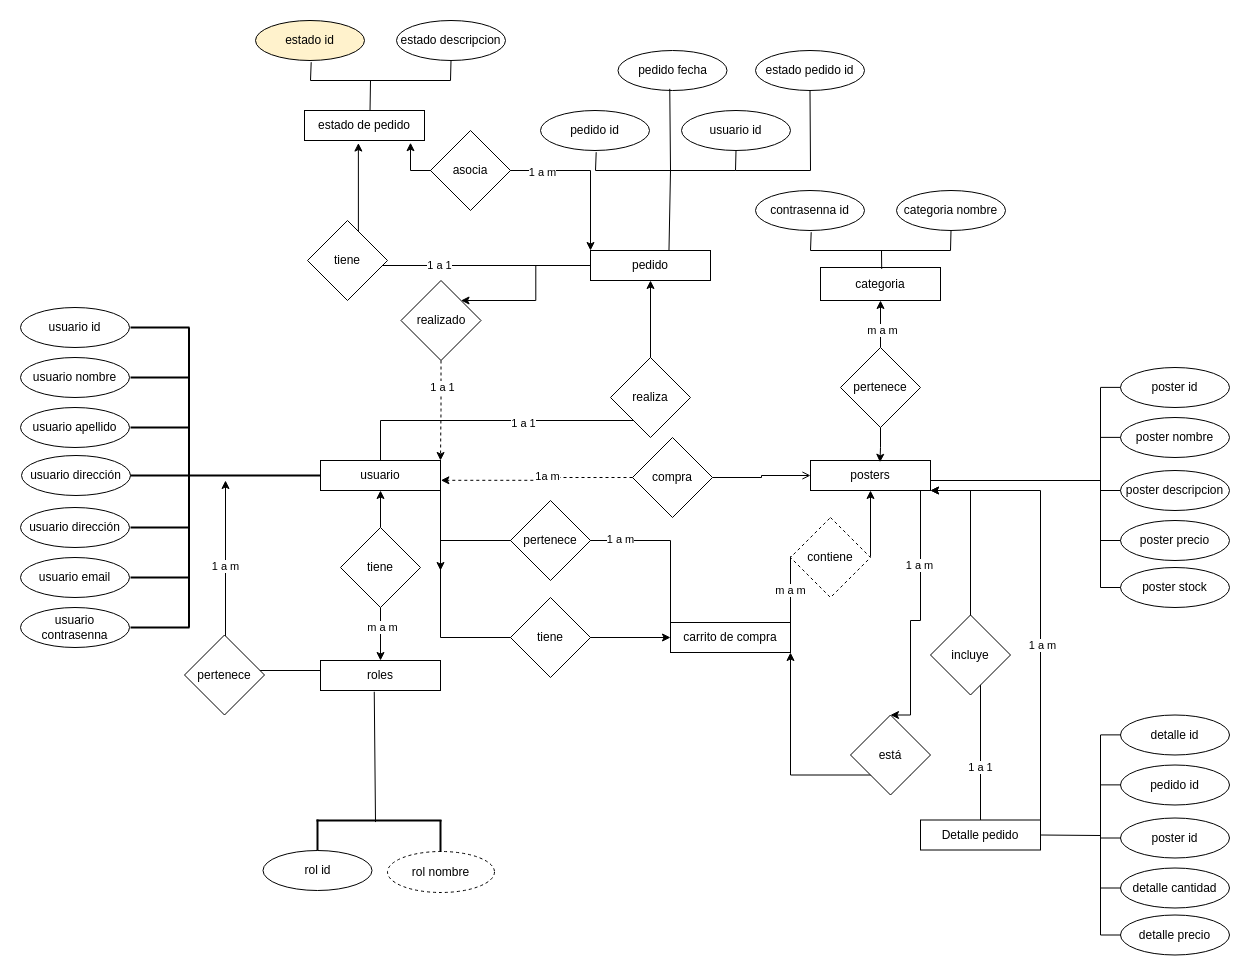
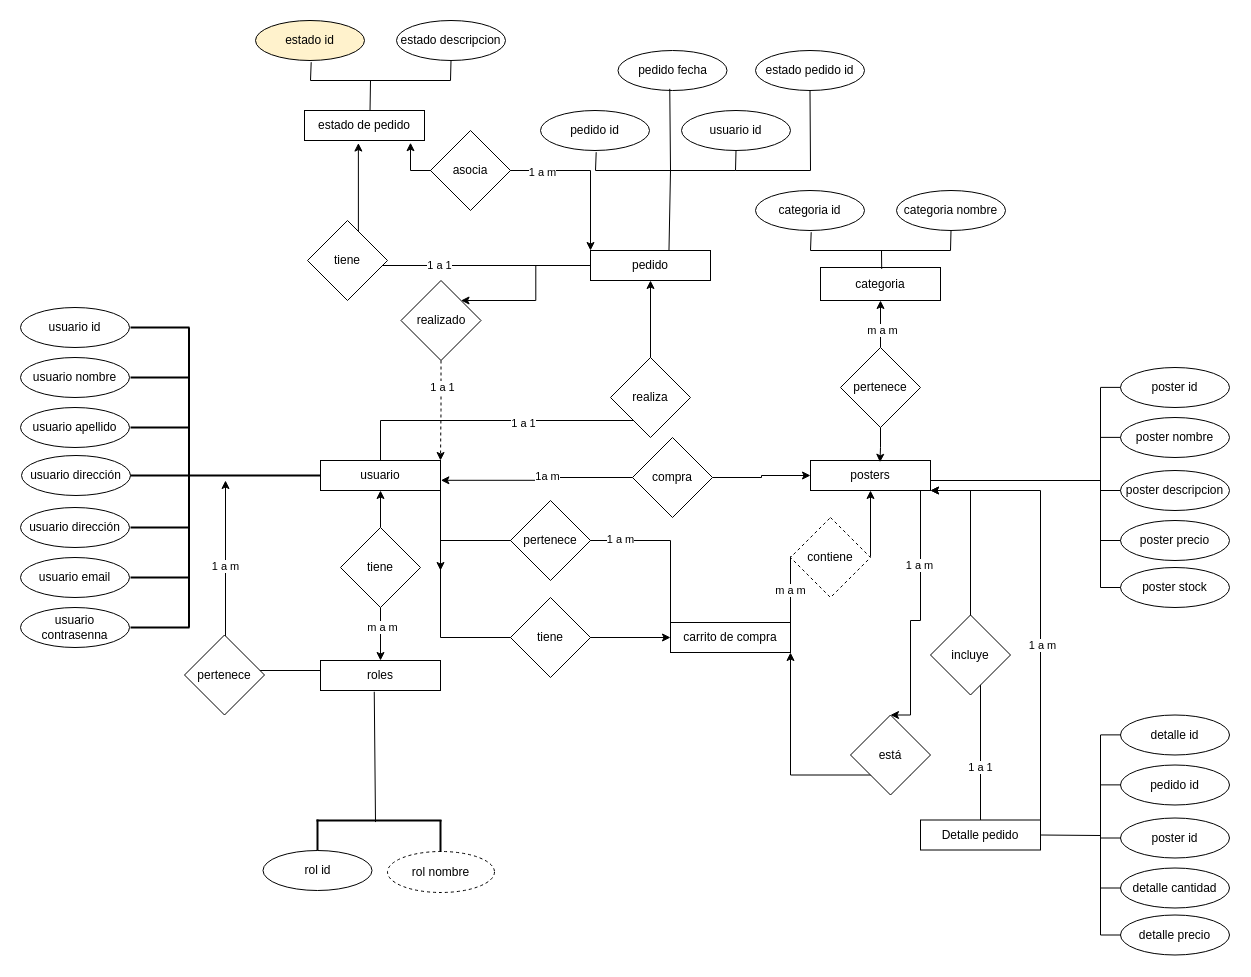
node "contrasenna id": label "contrasenna id" -> "categoria id"
edge "compra" -> "posters": arrowhead open -> classic
edge "compra" -> "usuario": style dashed -> solid
